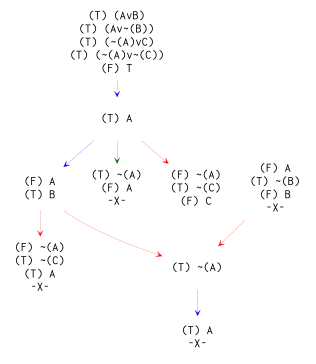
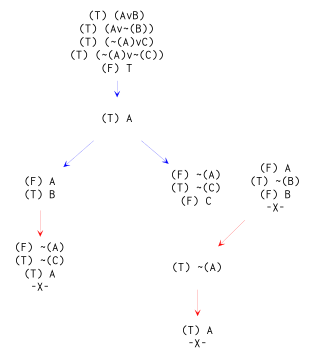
edge "(T) A" -> "(F) ~(A) (T) ~(C) (F) C": color red -> blue
node "(T) ~(A) (F) A -X-": removed
edge "(F) A (T) B" -> "(T) ~(A)": removed
edge "(T) ~(A)" -> "(T) A -X-": color blue -> red
